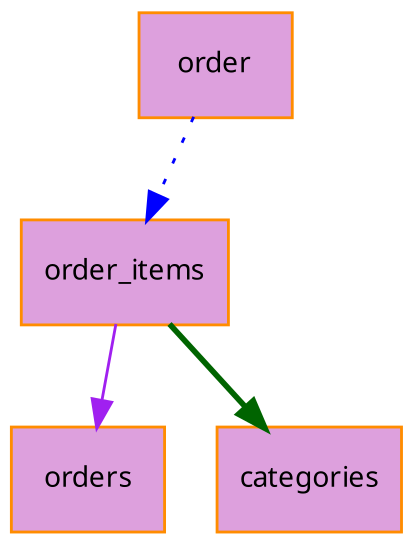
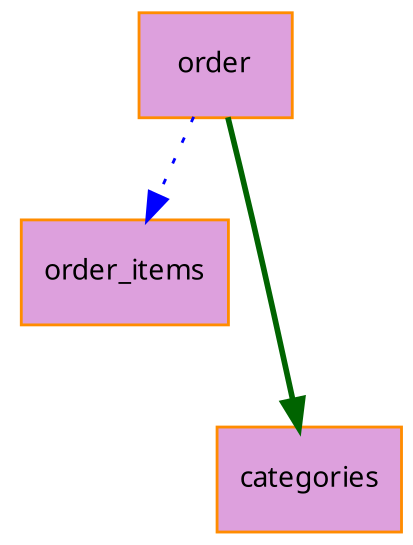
edge "order_items" -> "categories": now "order" -> "categories"
node "orders": removed
